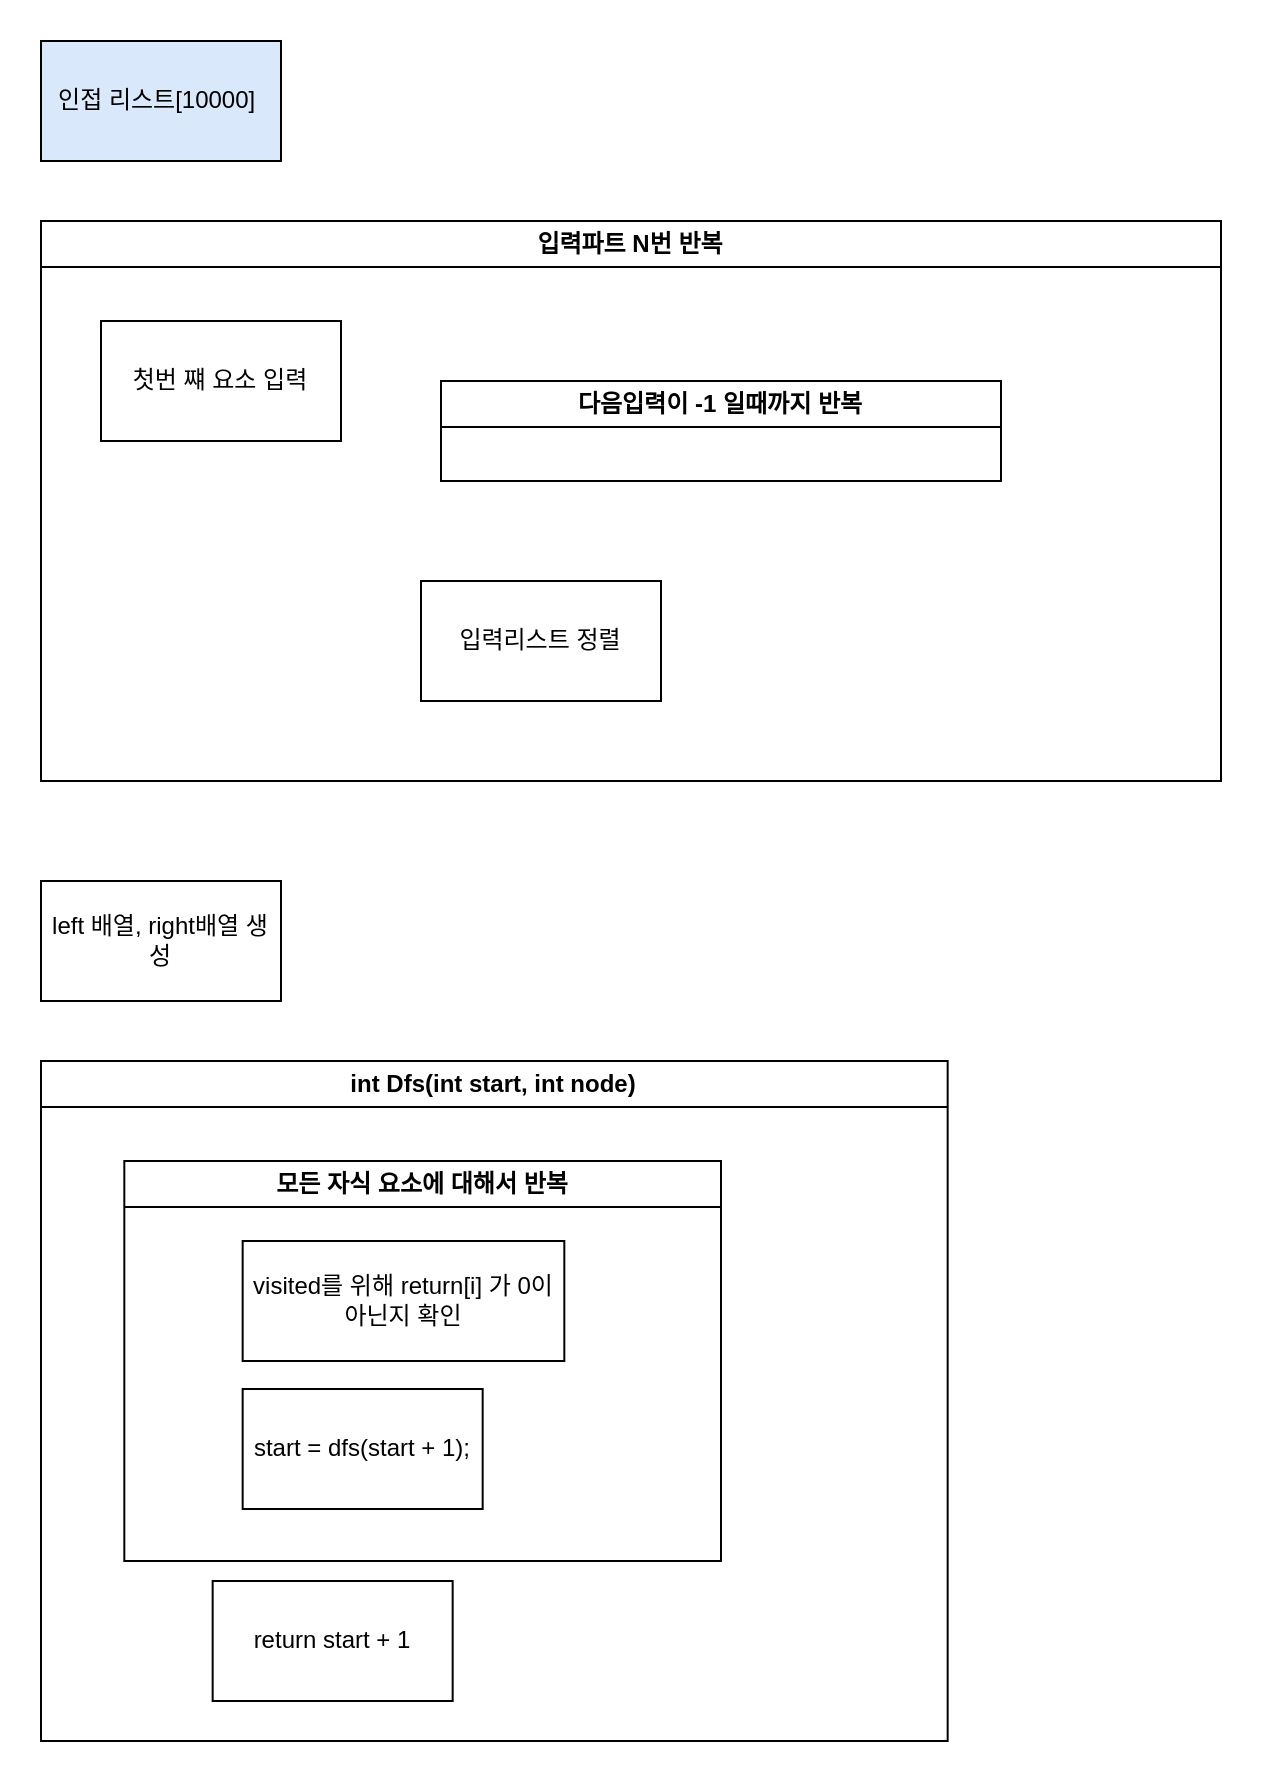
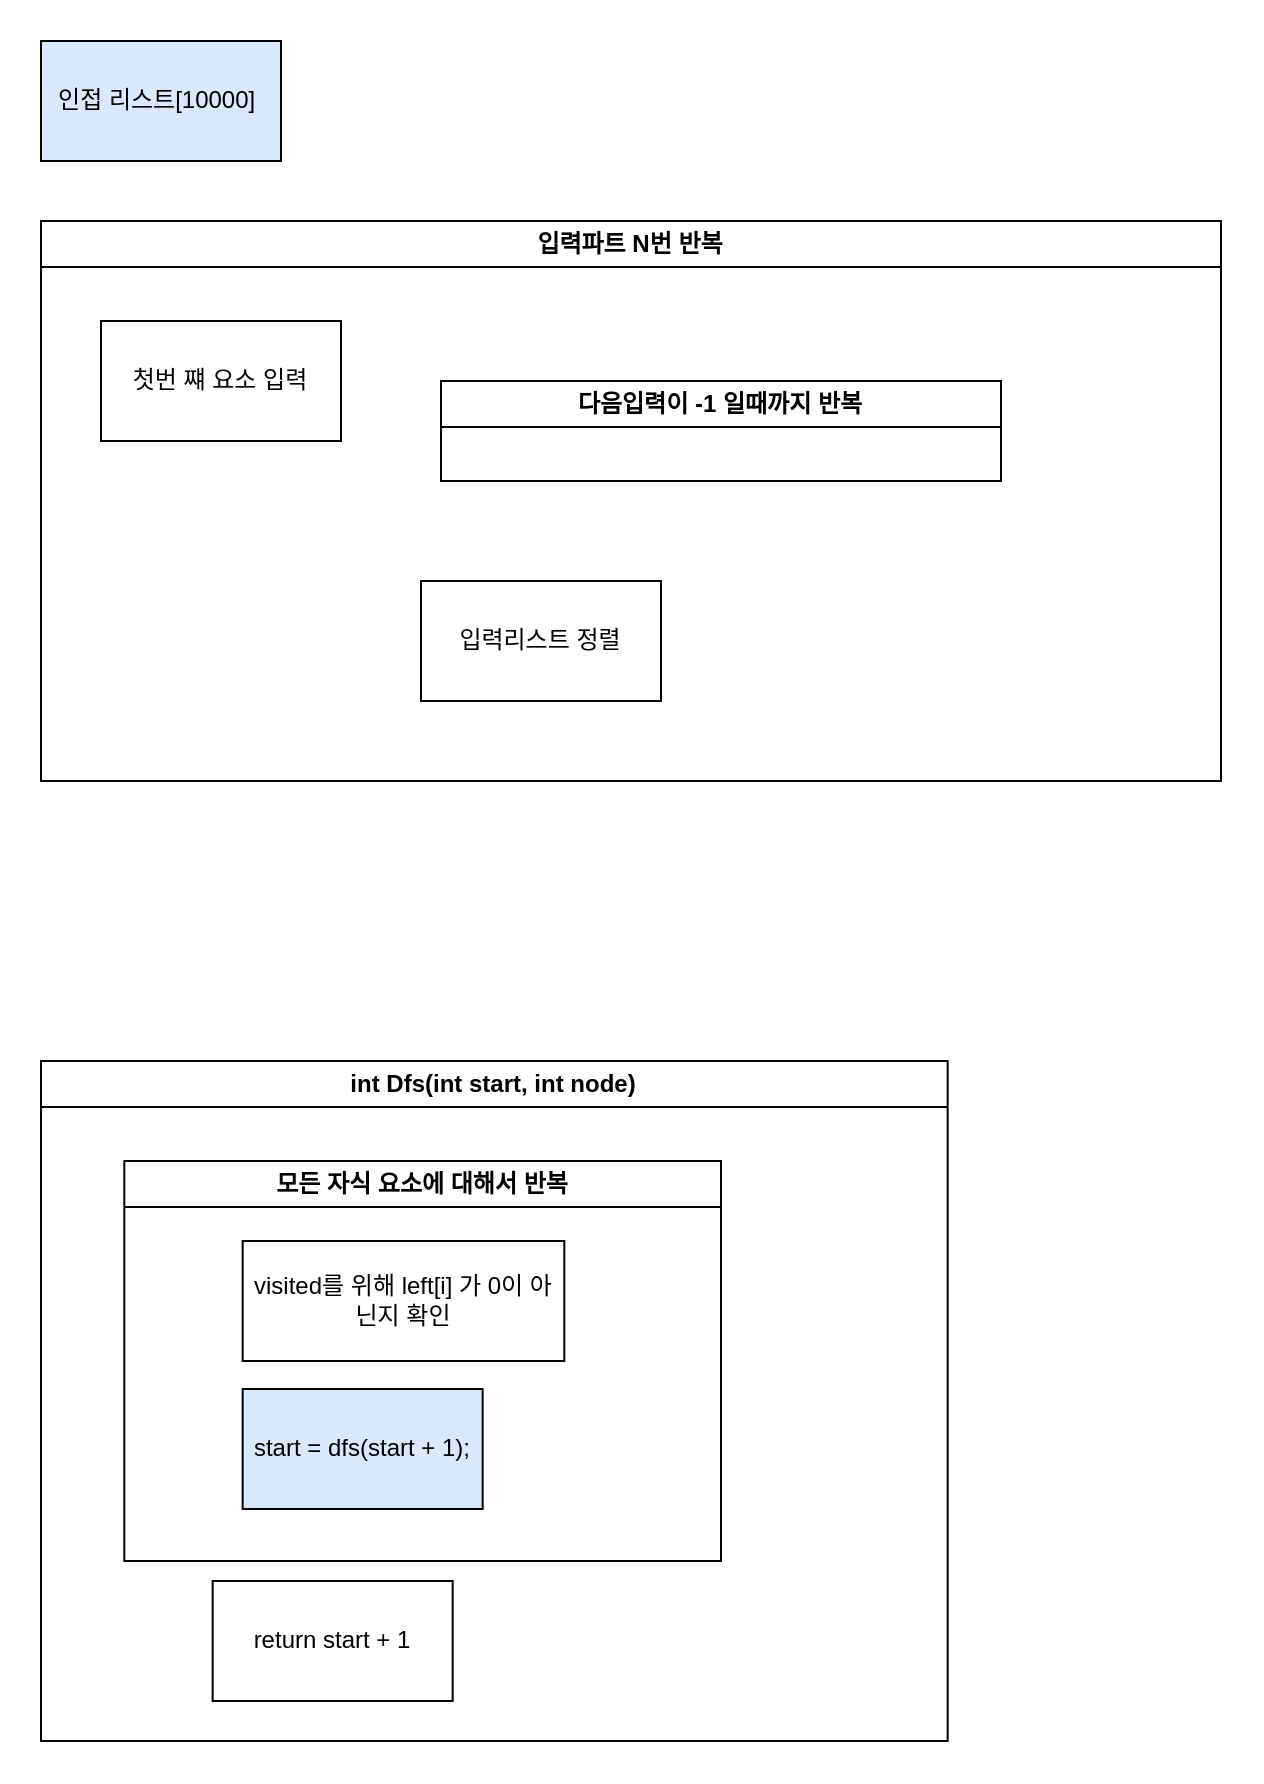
node "left 배열, right배열 생성": removed
node "visited를 위해 return[i] 가 0이 아닌지 확인": label "visited를 위해 return[i] 가 0이 아닌지 확인" -> "visited를 위해 left[i] 가 0이 아닌지 확인"
node "start = dfs(start + 1);": fillcolor #ffffff -> #dae8fc
